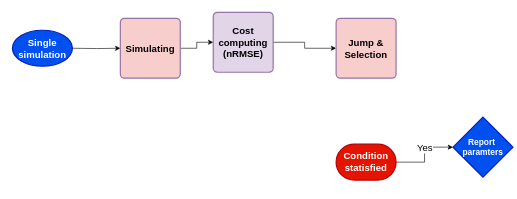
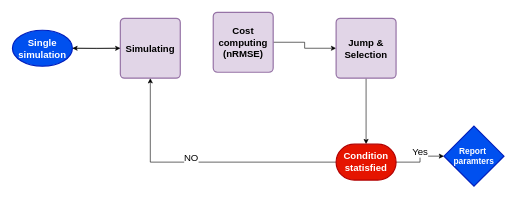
edge "Simulating" -> "Cost computing (nRMSE)": now "Simulating" -> "Single simulation"
node "Simulating": fillcolor #f8cecc -> #e1d5e7
node "Jump & Selection": fillcolor #f8cecc -> #e1d5e7
edge "Jump & Selection" -> "Condition statisfied": added
node "Report paramters": moved (483, 147) -> (474, 156)
edge "Condition statisfied" -> "Simulating": added, label "NO"
